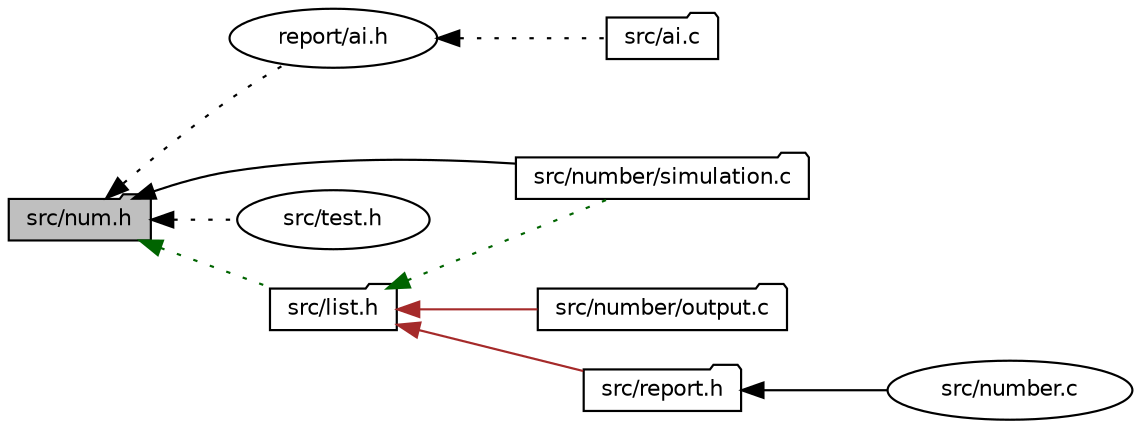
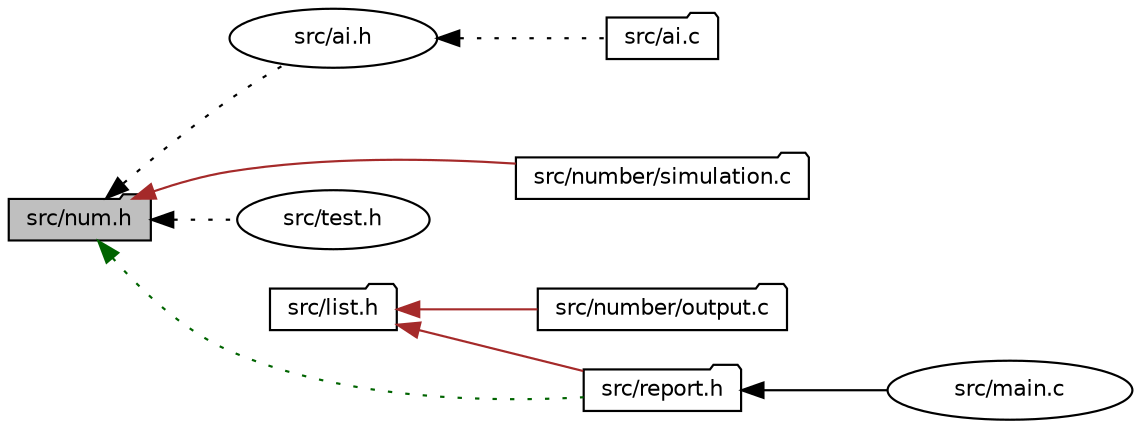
node "report/ai.h": label "report/ai.h" -> "src/ai.h"
edge "src/number/simulation.c" -> "src/num.h": color black -> brown
edge "src/number/simulation.c" -> "src/list.h": removed
edge "src/list.h" -> "src/num.h": now "src/report.h" -> "src/num.h"
node "src/number.c": label "src/number.c" -> "src/main.c"
